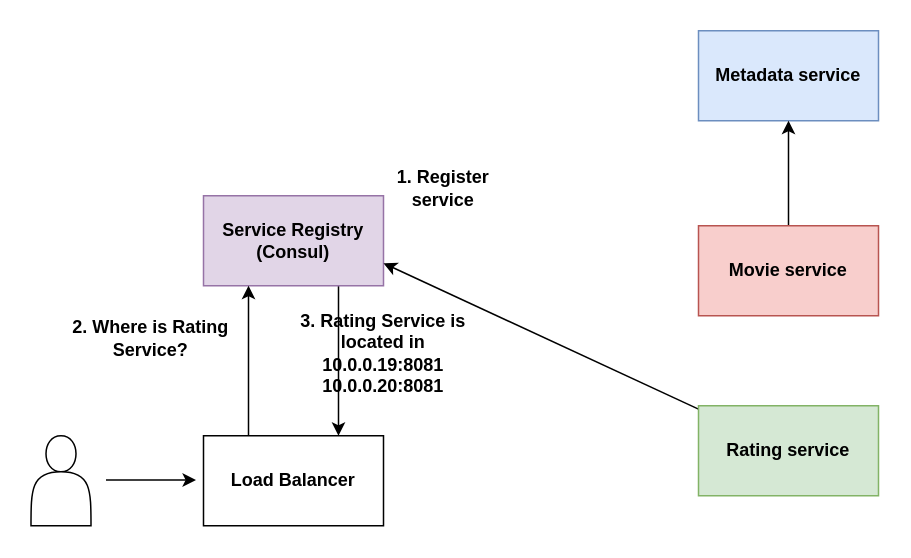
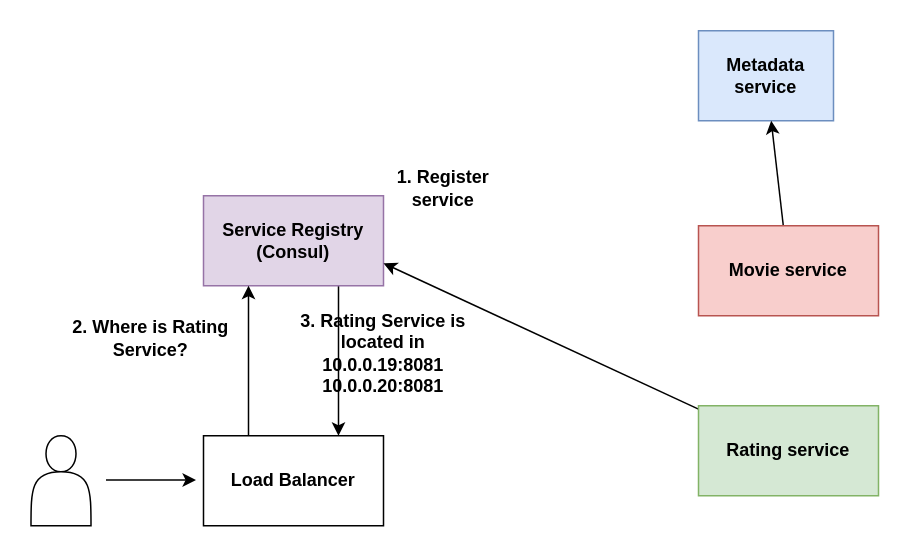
node "Metadata service": size 180x90 -> 135x90
